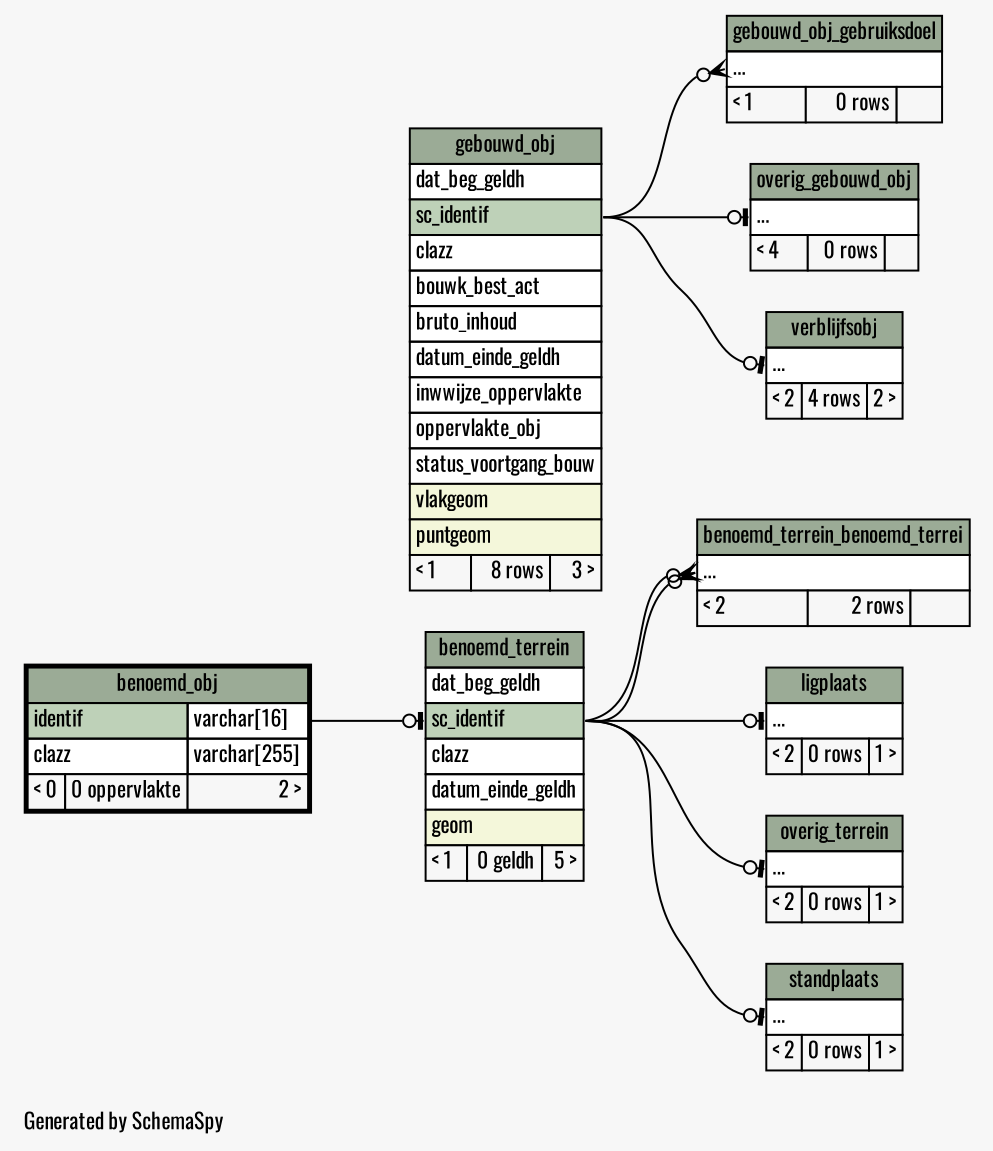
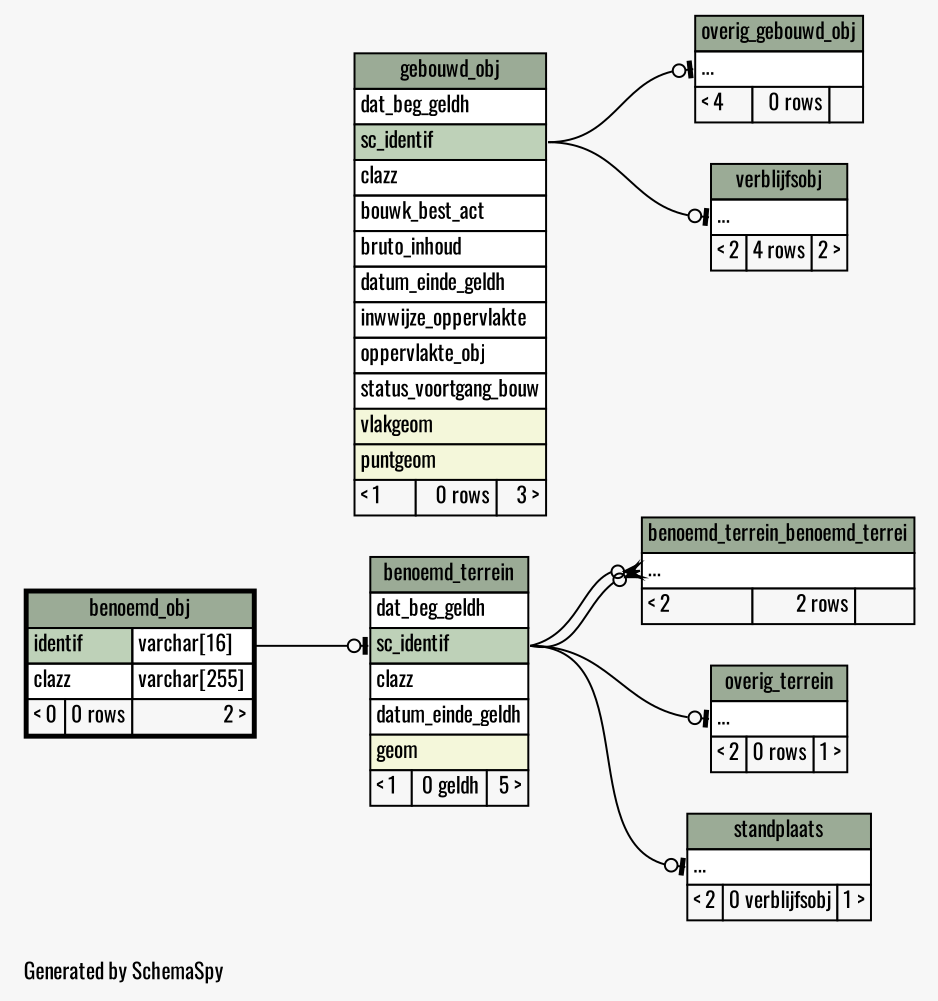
node "gebouwd_obj_gebruiksdoel": removed
node "gebouwd_obj": text "8 rows" -> "0 rows"
node "ligplaats": removed
node "benoemd_obj": text "0 oppervlakte" -> "0 rows"
node "standplaats": text "0 rows" -> "0 verblijfsobj"
